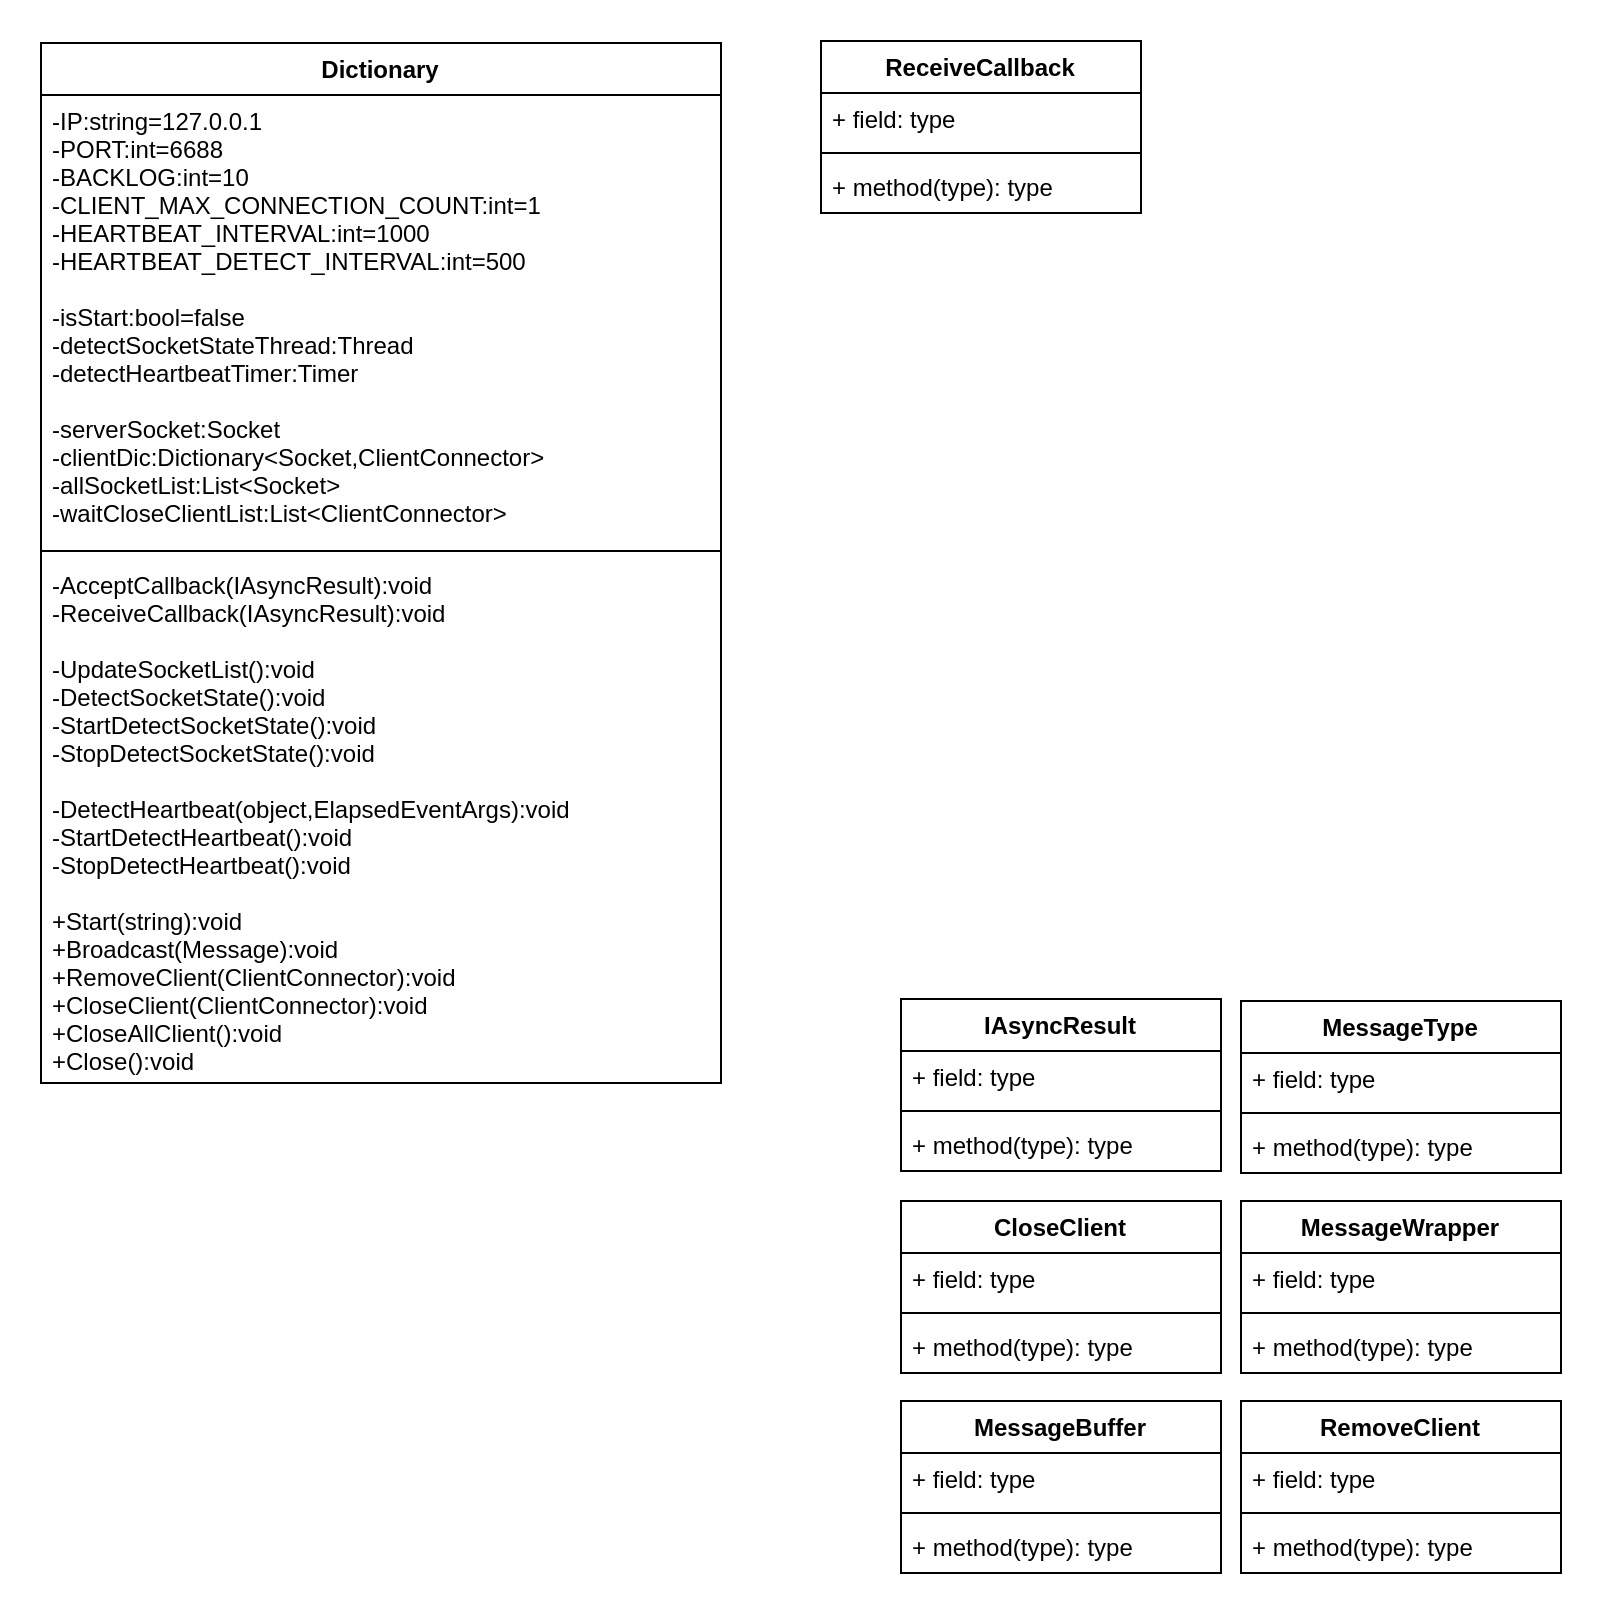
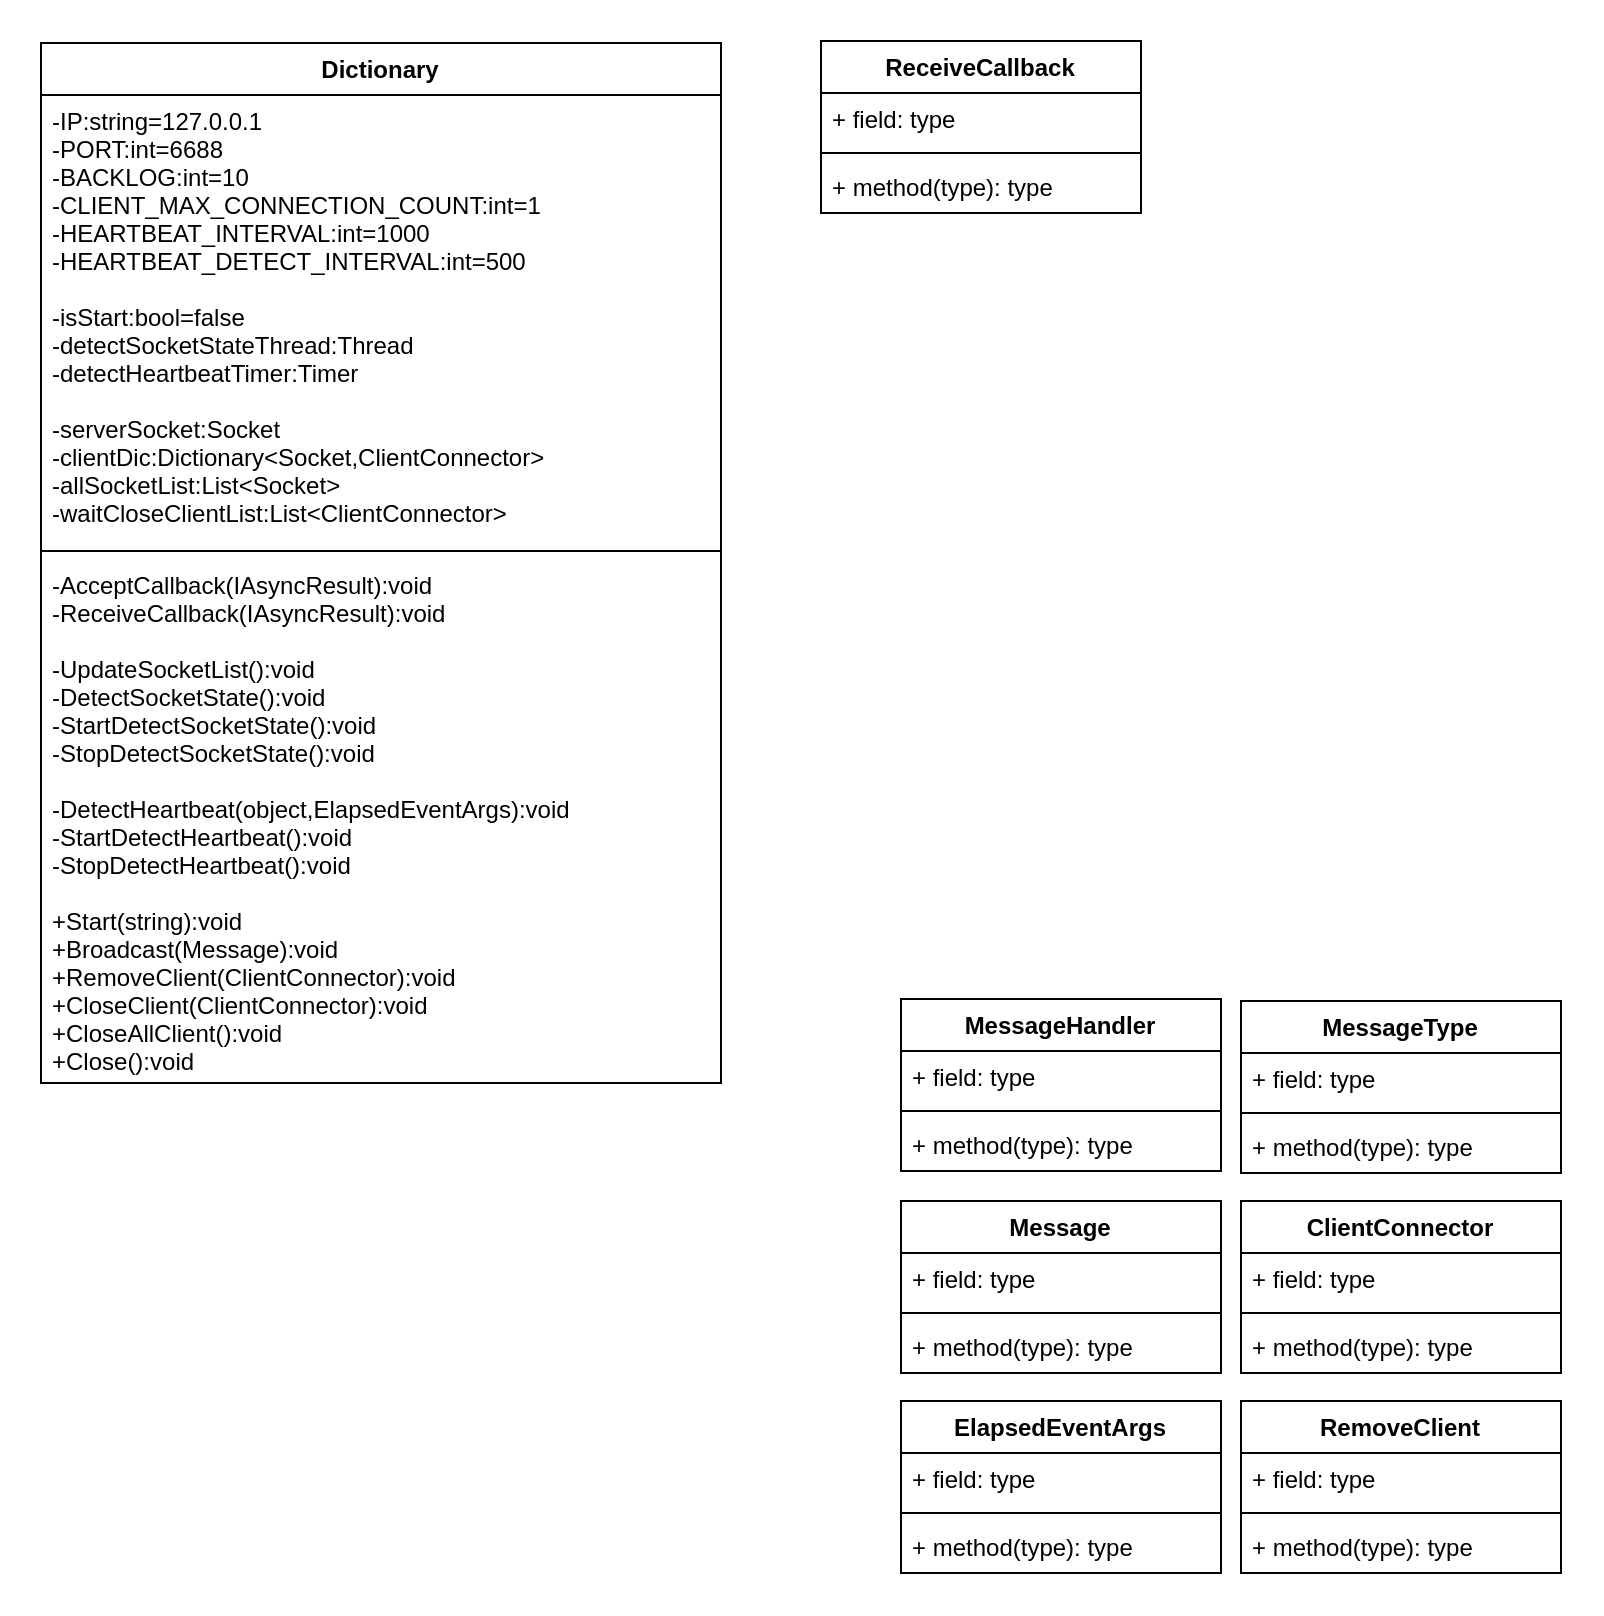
node "IAsyncResult": label "IAsyncResult" -> "MessageHandler"
node "CloseClient": label "CloseClient" -> "Message"
node "MessageWrapper": label "MessageWrapper" -> "ClientConnector"
node "MessageBuffer": label "MessageBuffer" -> "ElapsedEventArgs"
